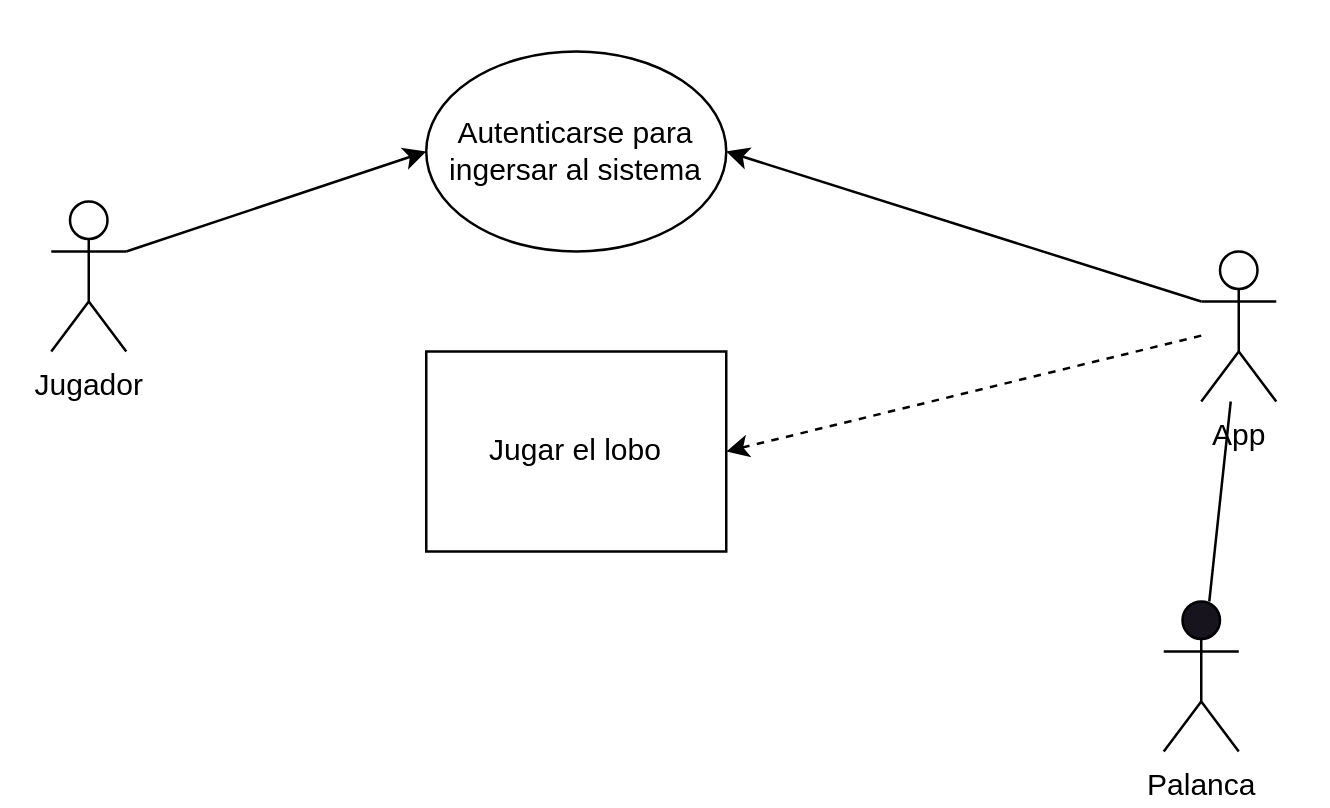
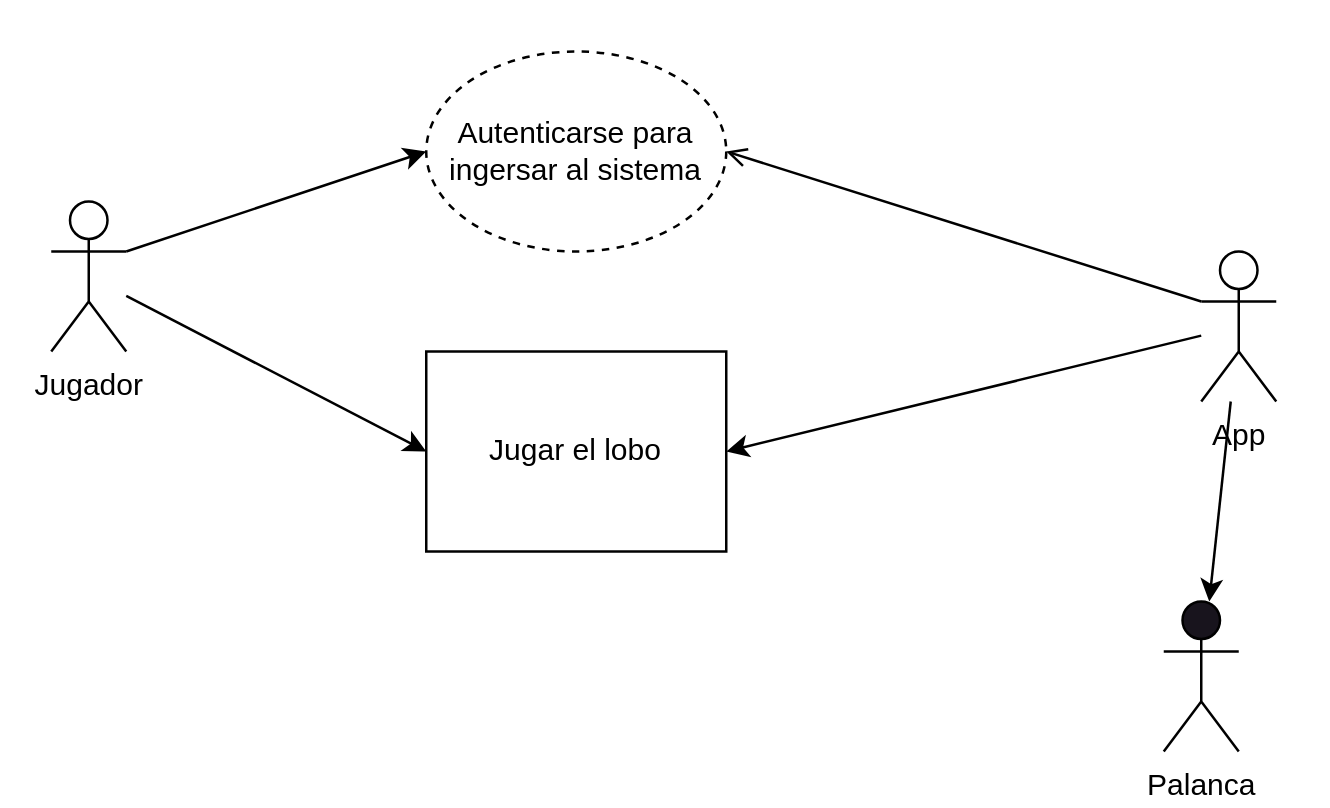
node "Autenticarse para ingersar al sistema": style solid -> dashed
edge "App" -> "Autenticarse para ingersar al sistema": arrowhead classic -> open
edge "Jugador" -> "Jugar el lobo": added
edge "App" -> "Jugar el lobo": style dashed -> solid
edge "App" -- "Palanca": arrowhead none -> classic
